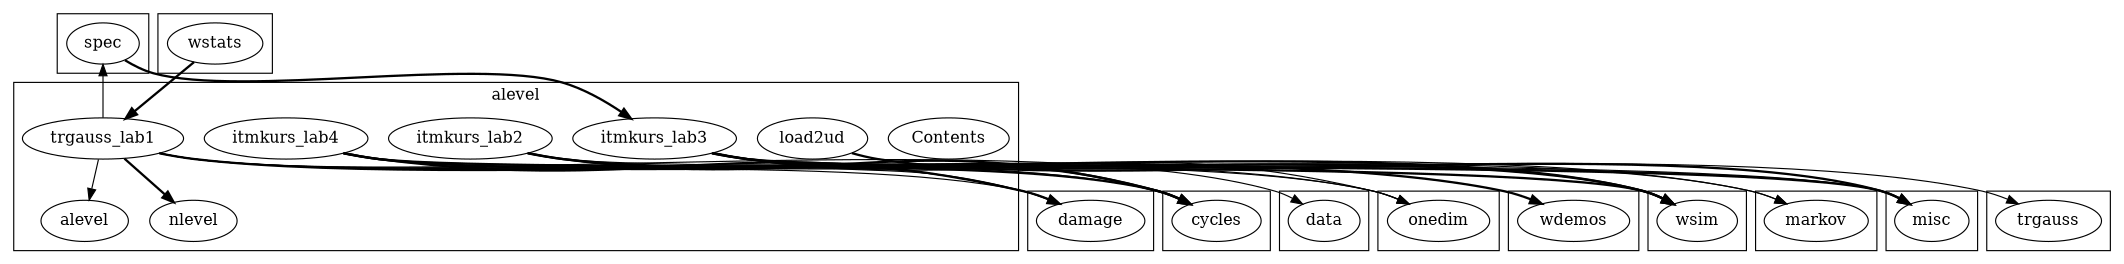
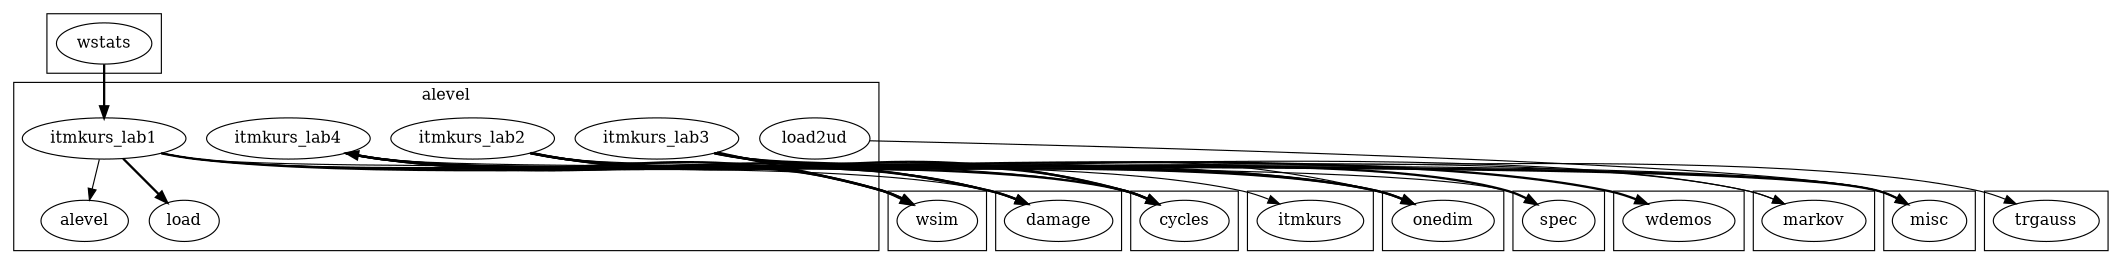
edge "spec" -> "itmkurs_lab3": reversed
node "trgauss_lab1": label "trgauss_lab1" -> "itmkurs_lab1"
node "Contents": removed
edge "load2ud" -> "misc": style bold -> solid
edge "itmkurs_lab4" -> "onedim": style solid -> bold
edge "itmkurs_lab2" -> "damage": style solid -> bold
edge "itmkurs_lab2" -> "onedim": added
edge "itmkurs_lab4" -> "wsim": reversed
node "nlevel": label "nlevel" -> "load"
node "data": label "data" -> "itmkurs"
